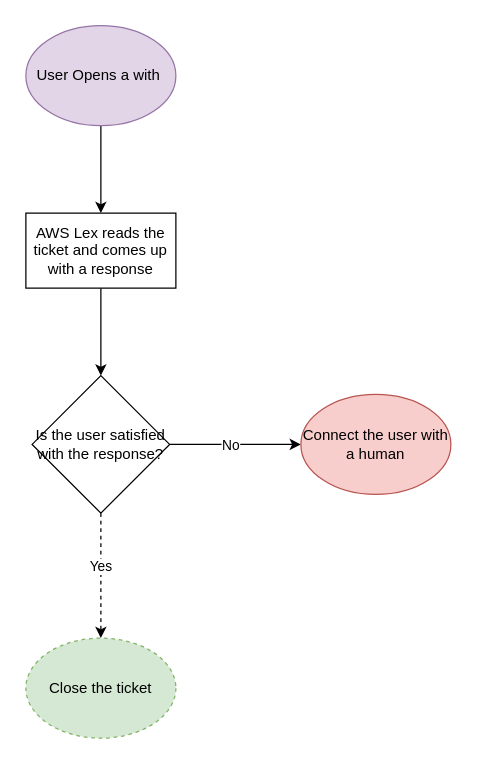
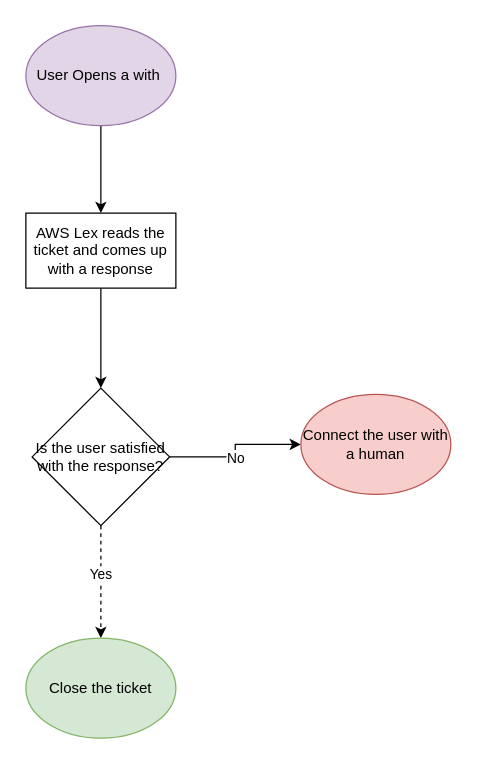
node "Is the user satisfied with the response?": moved (101, 444) -> (101, 457)
node "Close the ticket": style dashed -> solid
